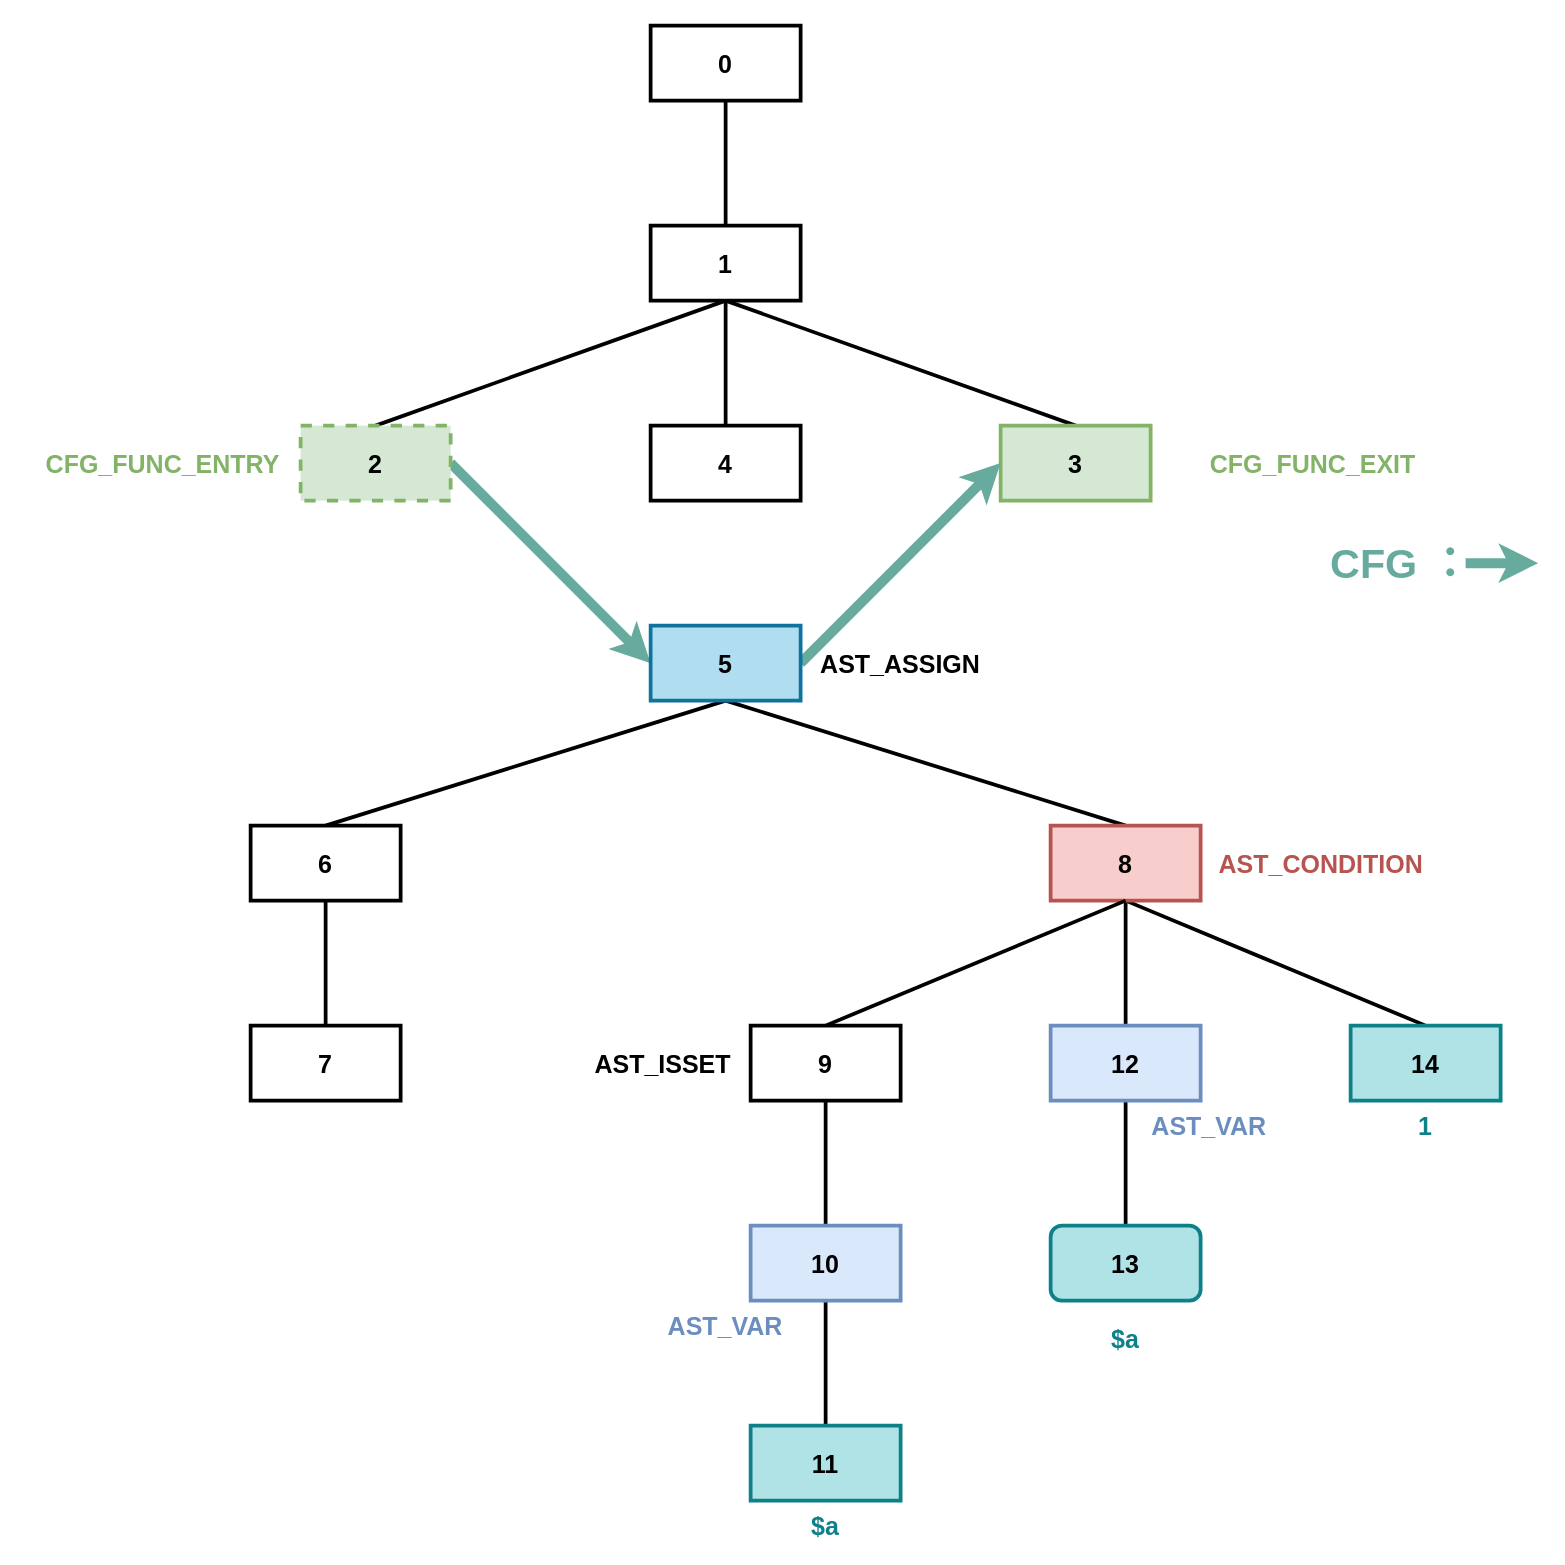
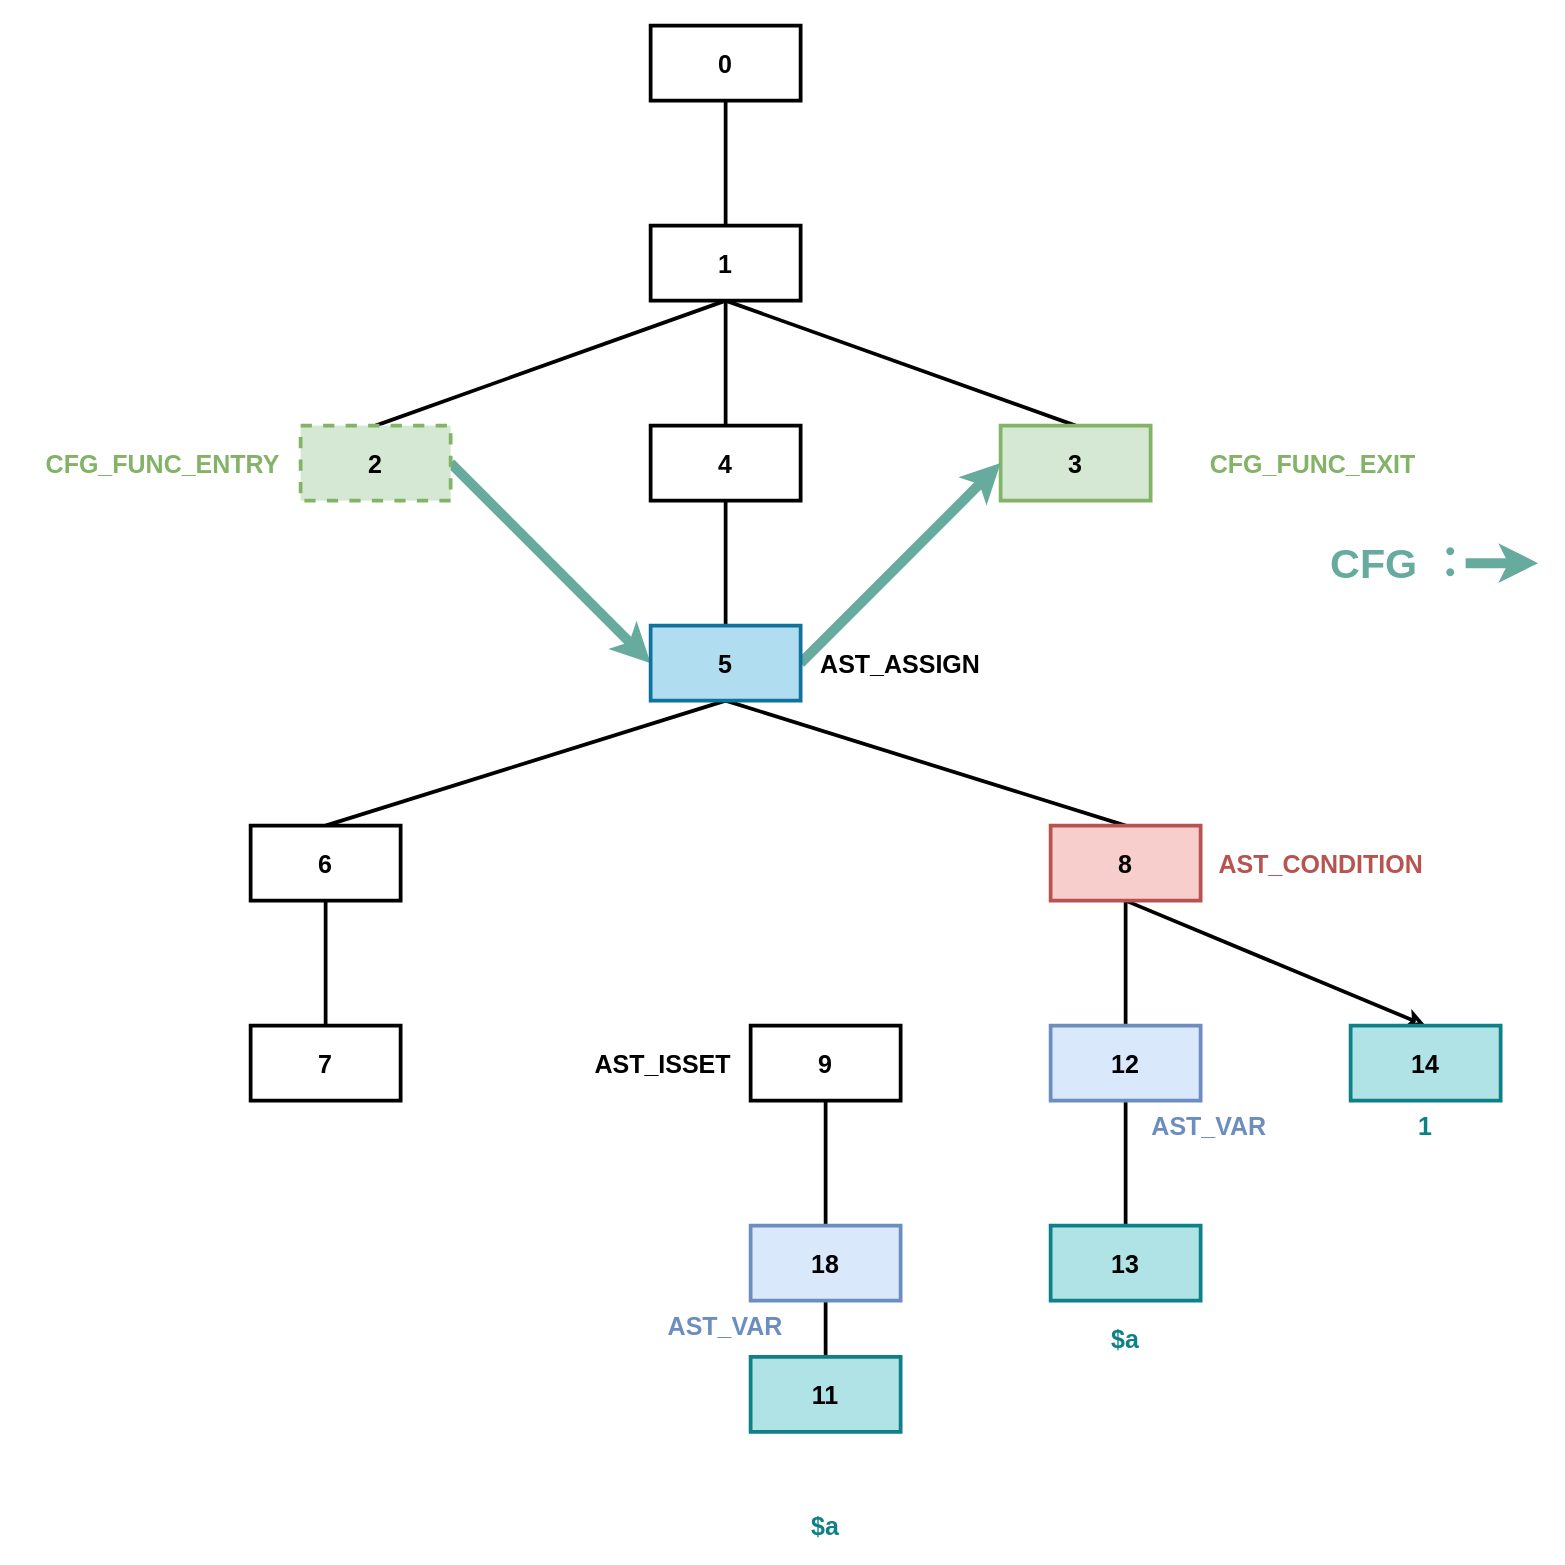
edge "4" -- "5": added
edge "8" -- "9": removed
edge "8" -- "14": arrowhead none -> classic
node "10": label "10" -> "18"
node "13": shape rounded rectangle -> rectangle
node "11": moved (826, 1463) -> (826, 1394)
